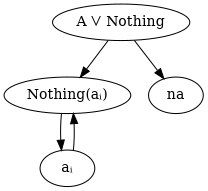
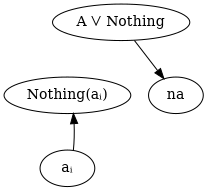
edge "A ⋁ Nothing" -> "Nothing(aᵢ)": removed
edge "Nothing(aᵢ)" -> "aᵢ": removed
